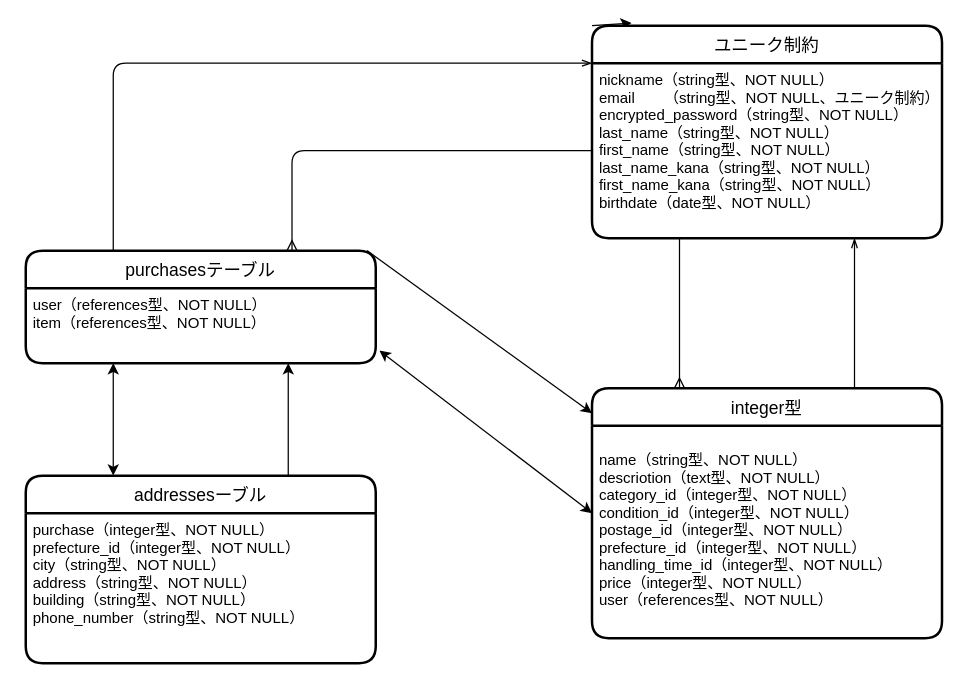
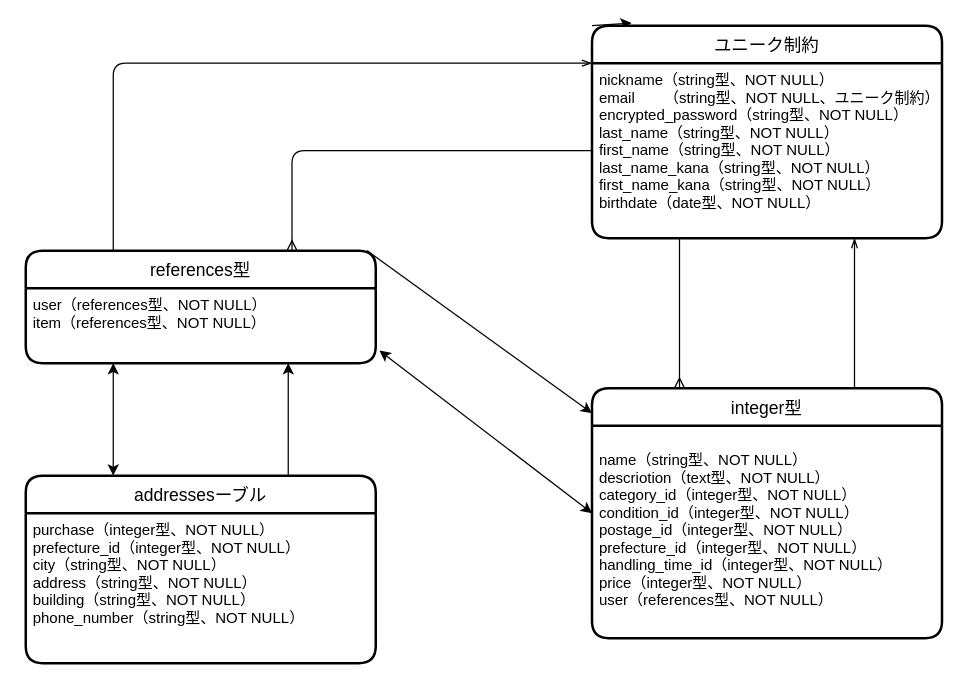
node "purchasesテーブル": label "purchasesテーブル" -> "references型"
